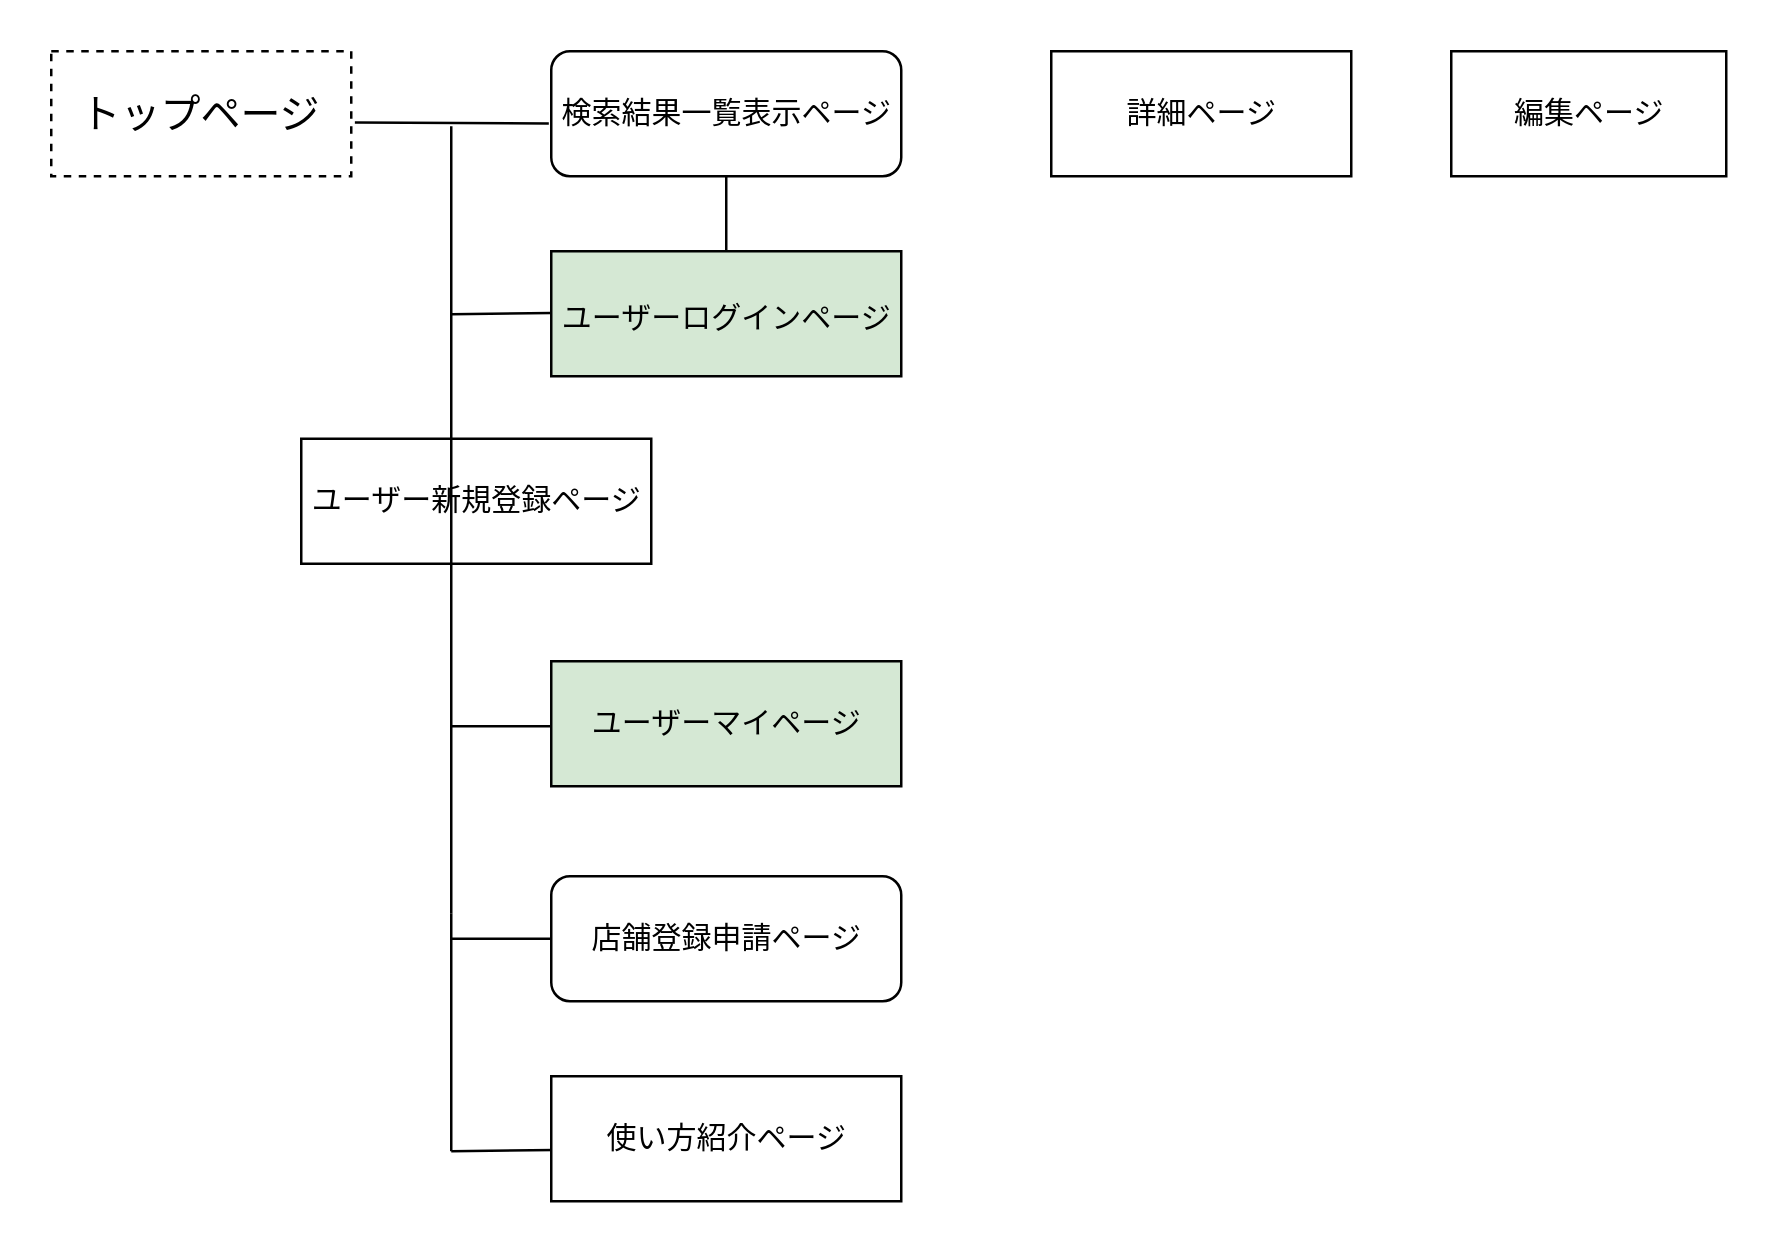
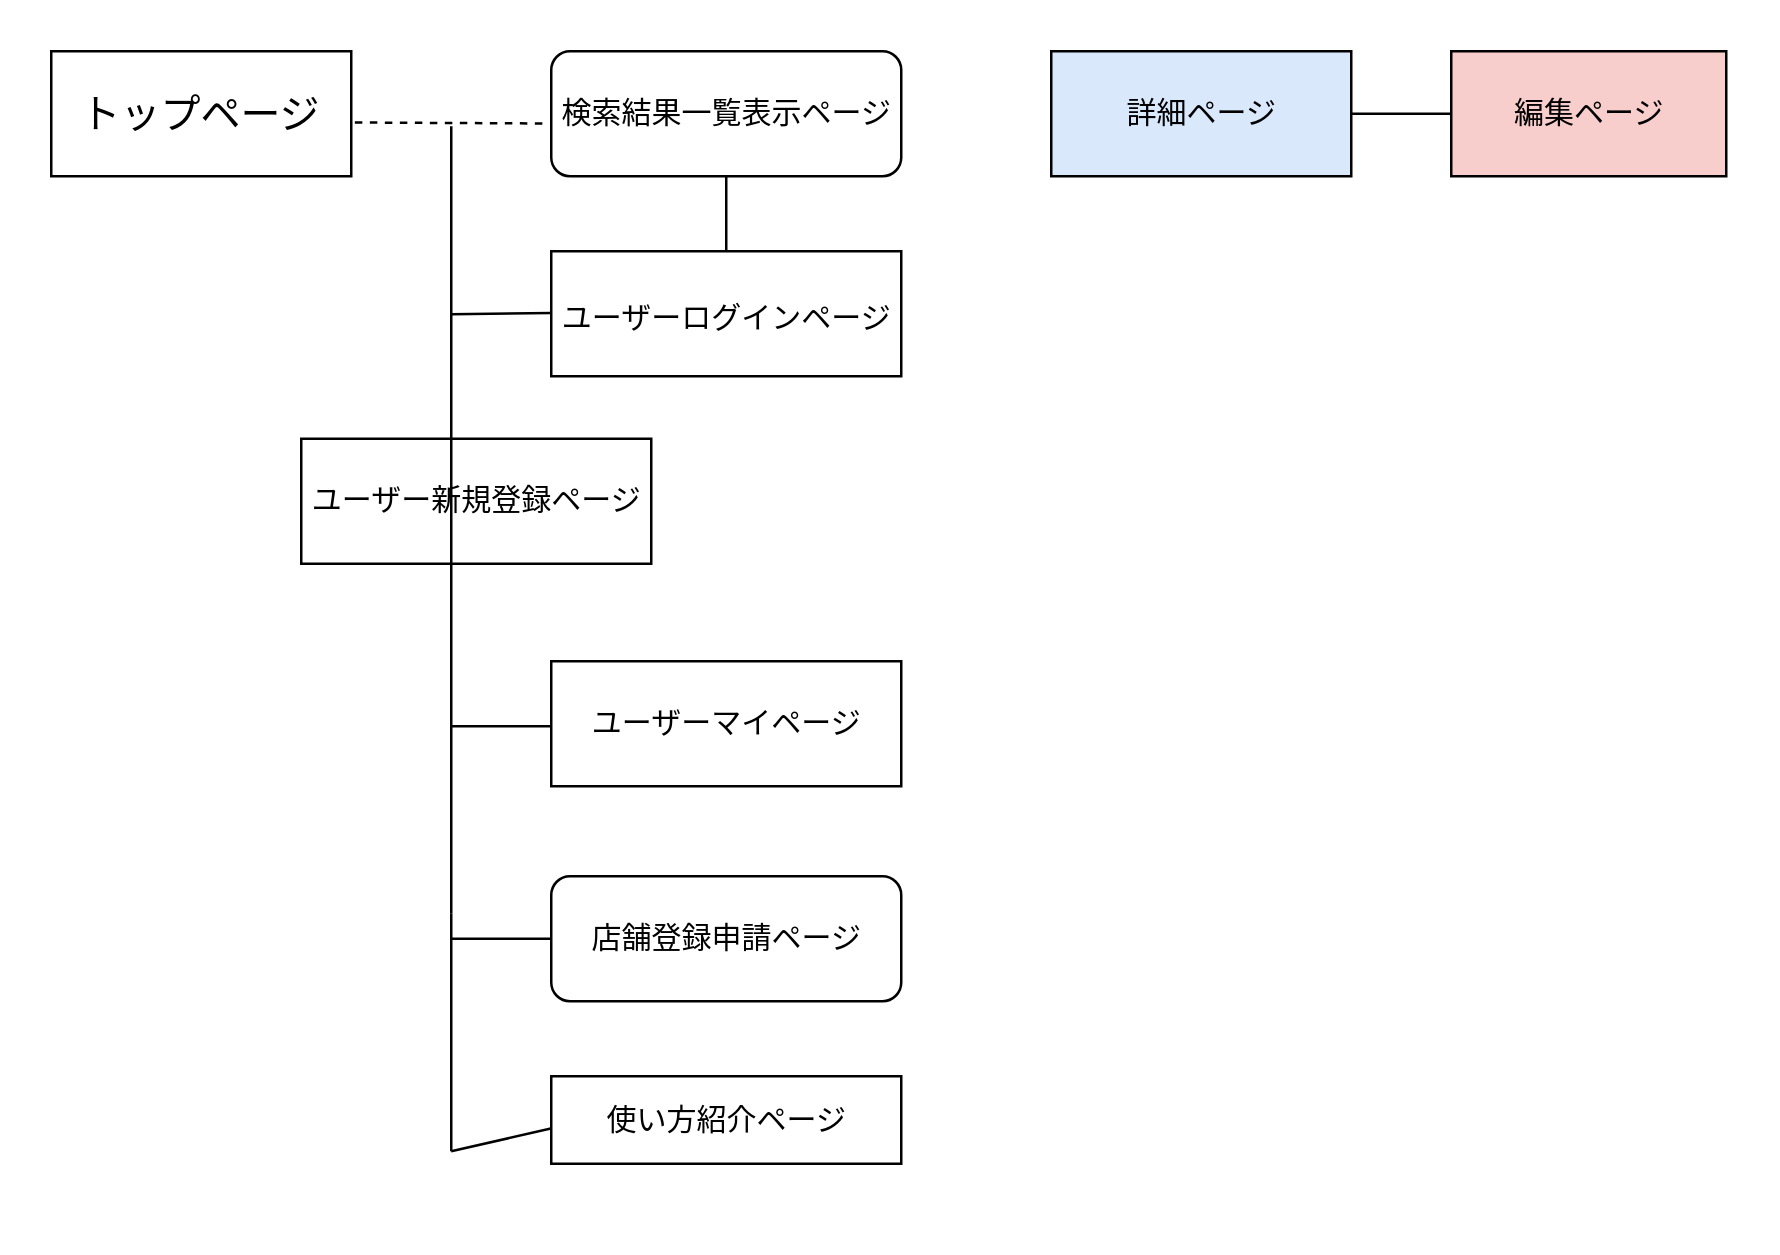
node "トップページ": style dashed -> solid
node "詳細ページ": fillcolor #ffffff -> #dae8fc
edge "詳細ページ" -- "編集ページ": added
node "編集ページ": fillcolor #ffffff -> #f8cecc
edge "トップページ" -- "検索結果一覧表示ページ": style solid -> dashed
node "ユーザーログインページ": fillcolor #d5e8d4 -> #ffffff
node "ユーザーマイページ": fillcolor #d5e8d4 -> #ffffff
node "使い方紹介ページ": size 350x125 -> 350x88
